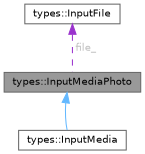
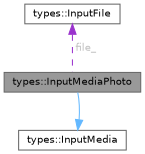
edge "types::InputMedia" -> "types::InputMediaPhoto": reversed
